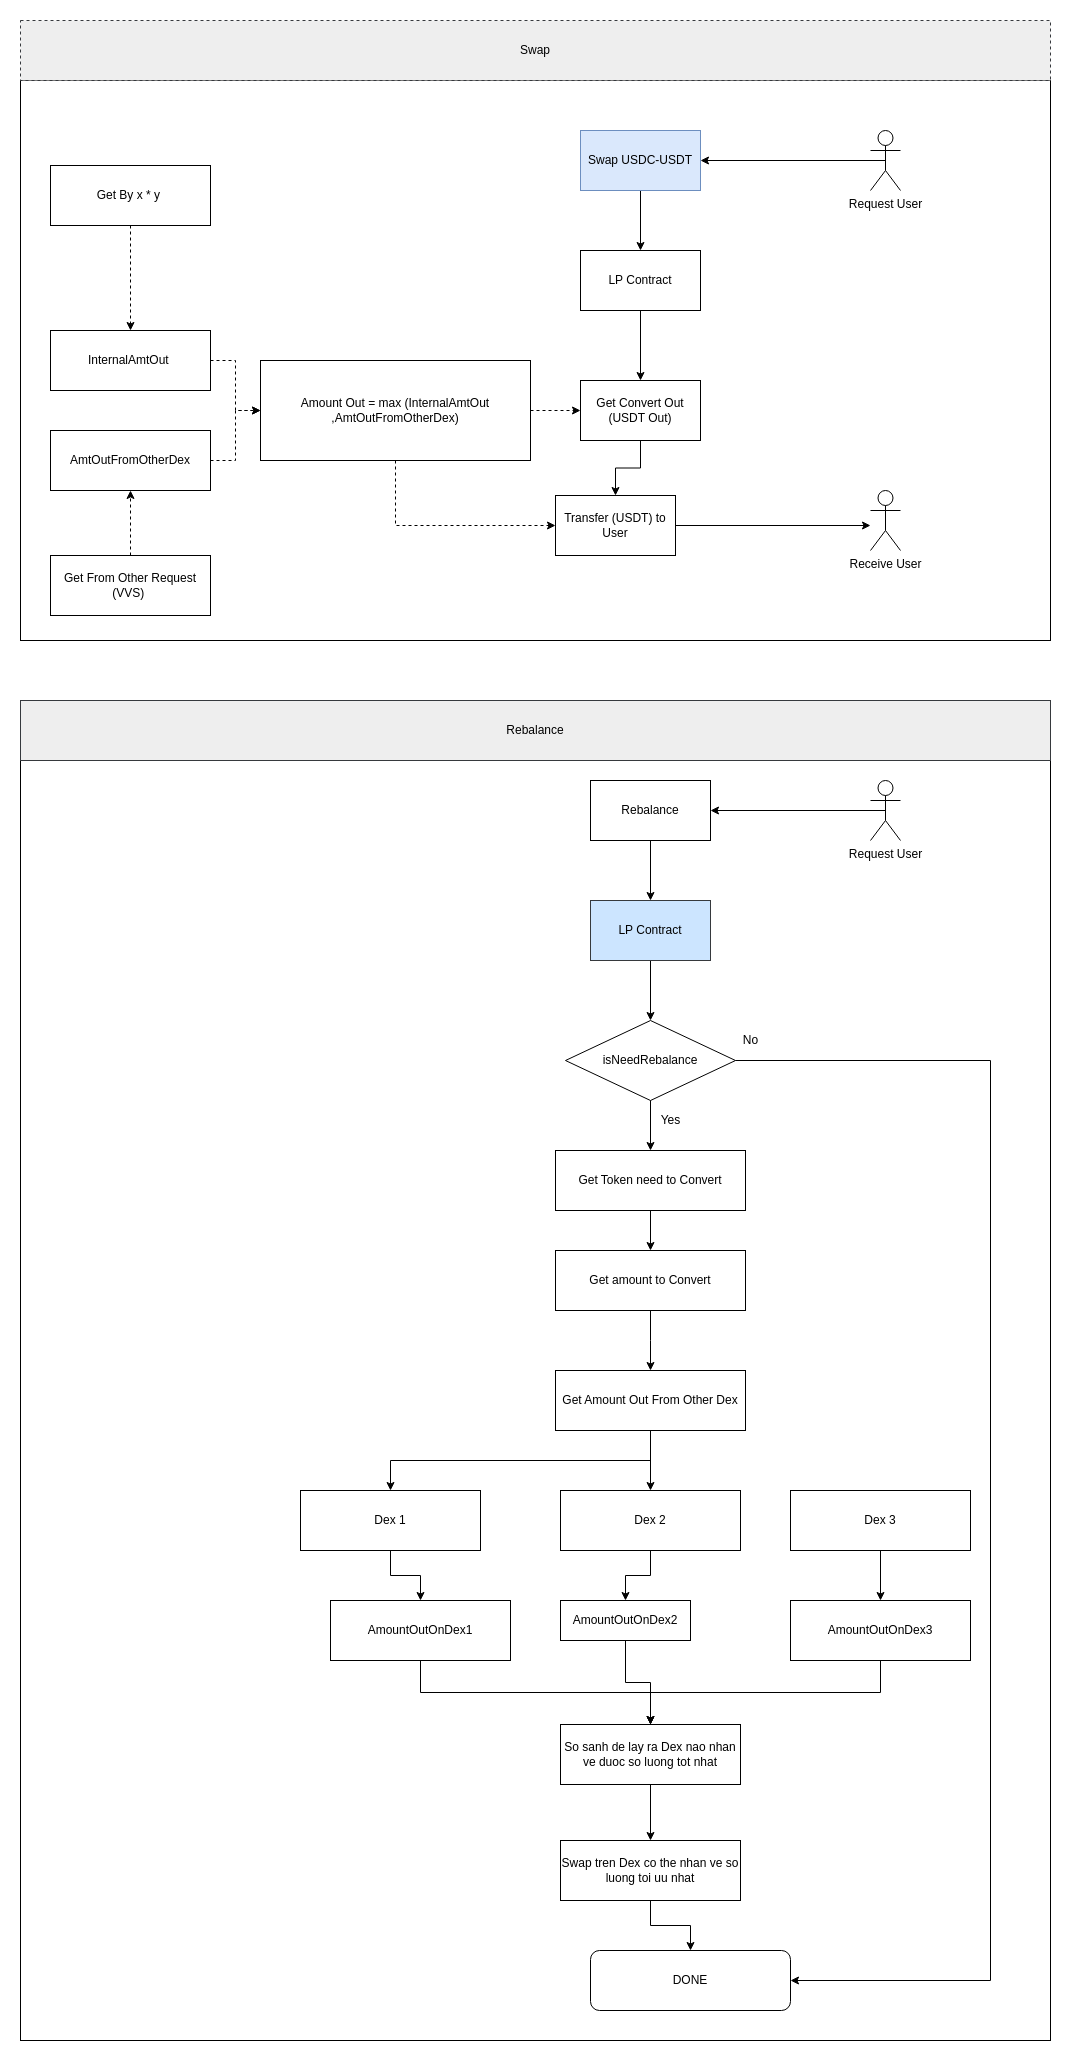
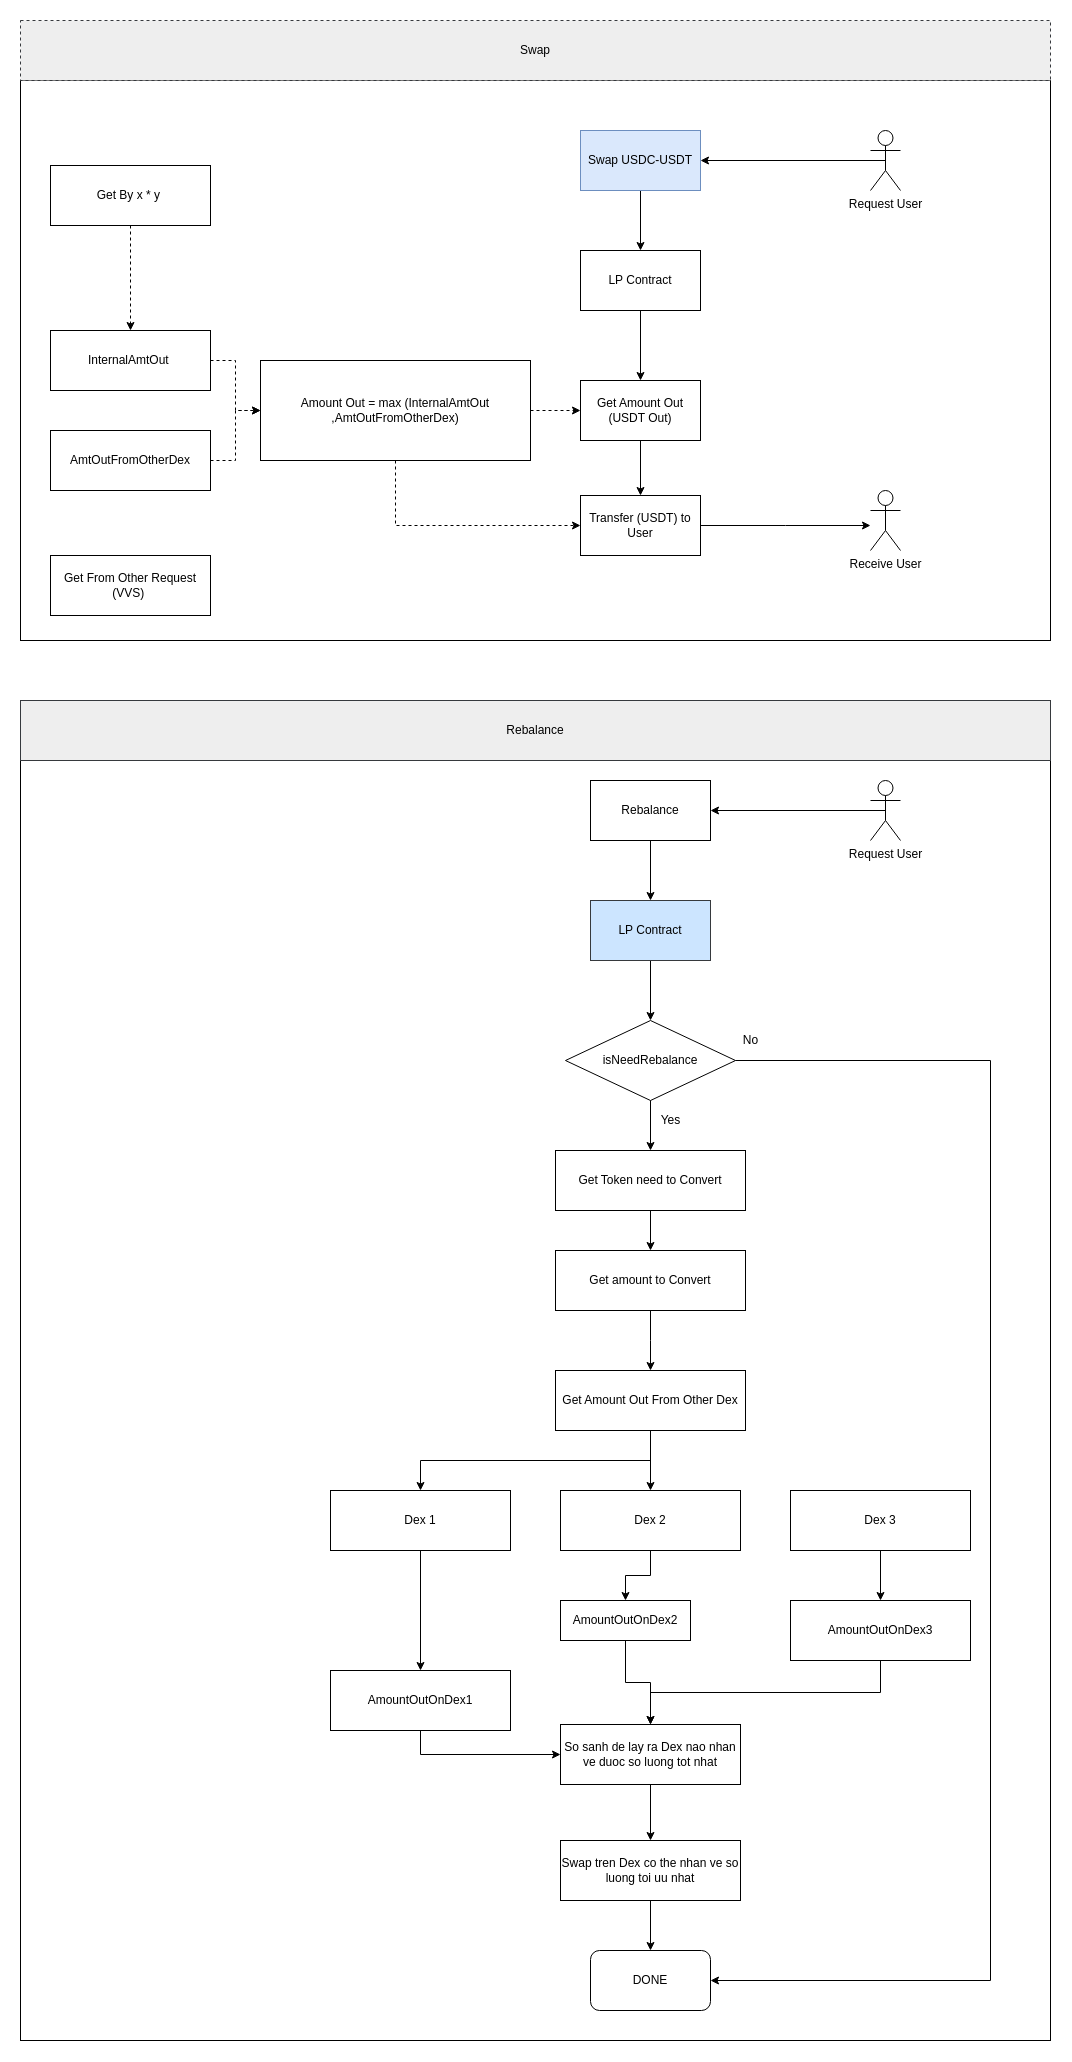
node "Get Convert Out (USDT Out)": label "Get Convert Out (USDT Out)" -> "Get Amount Out (USDT Out)"
edge "Get From Other Request (VVS)" -> "AmtOutFromOtherDex": removed
node "Transfer (USDT) to User": moved (616, 526) -> (641, 526)
node "Dex 1": moved (391, 1521) -> (421, 1521)
node "AmountOutOnDex1": moved (421, 1631) -> (421, 1701)
node "DONE": size 200x60 -> 120x60
